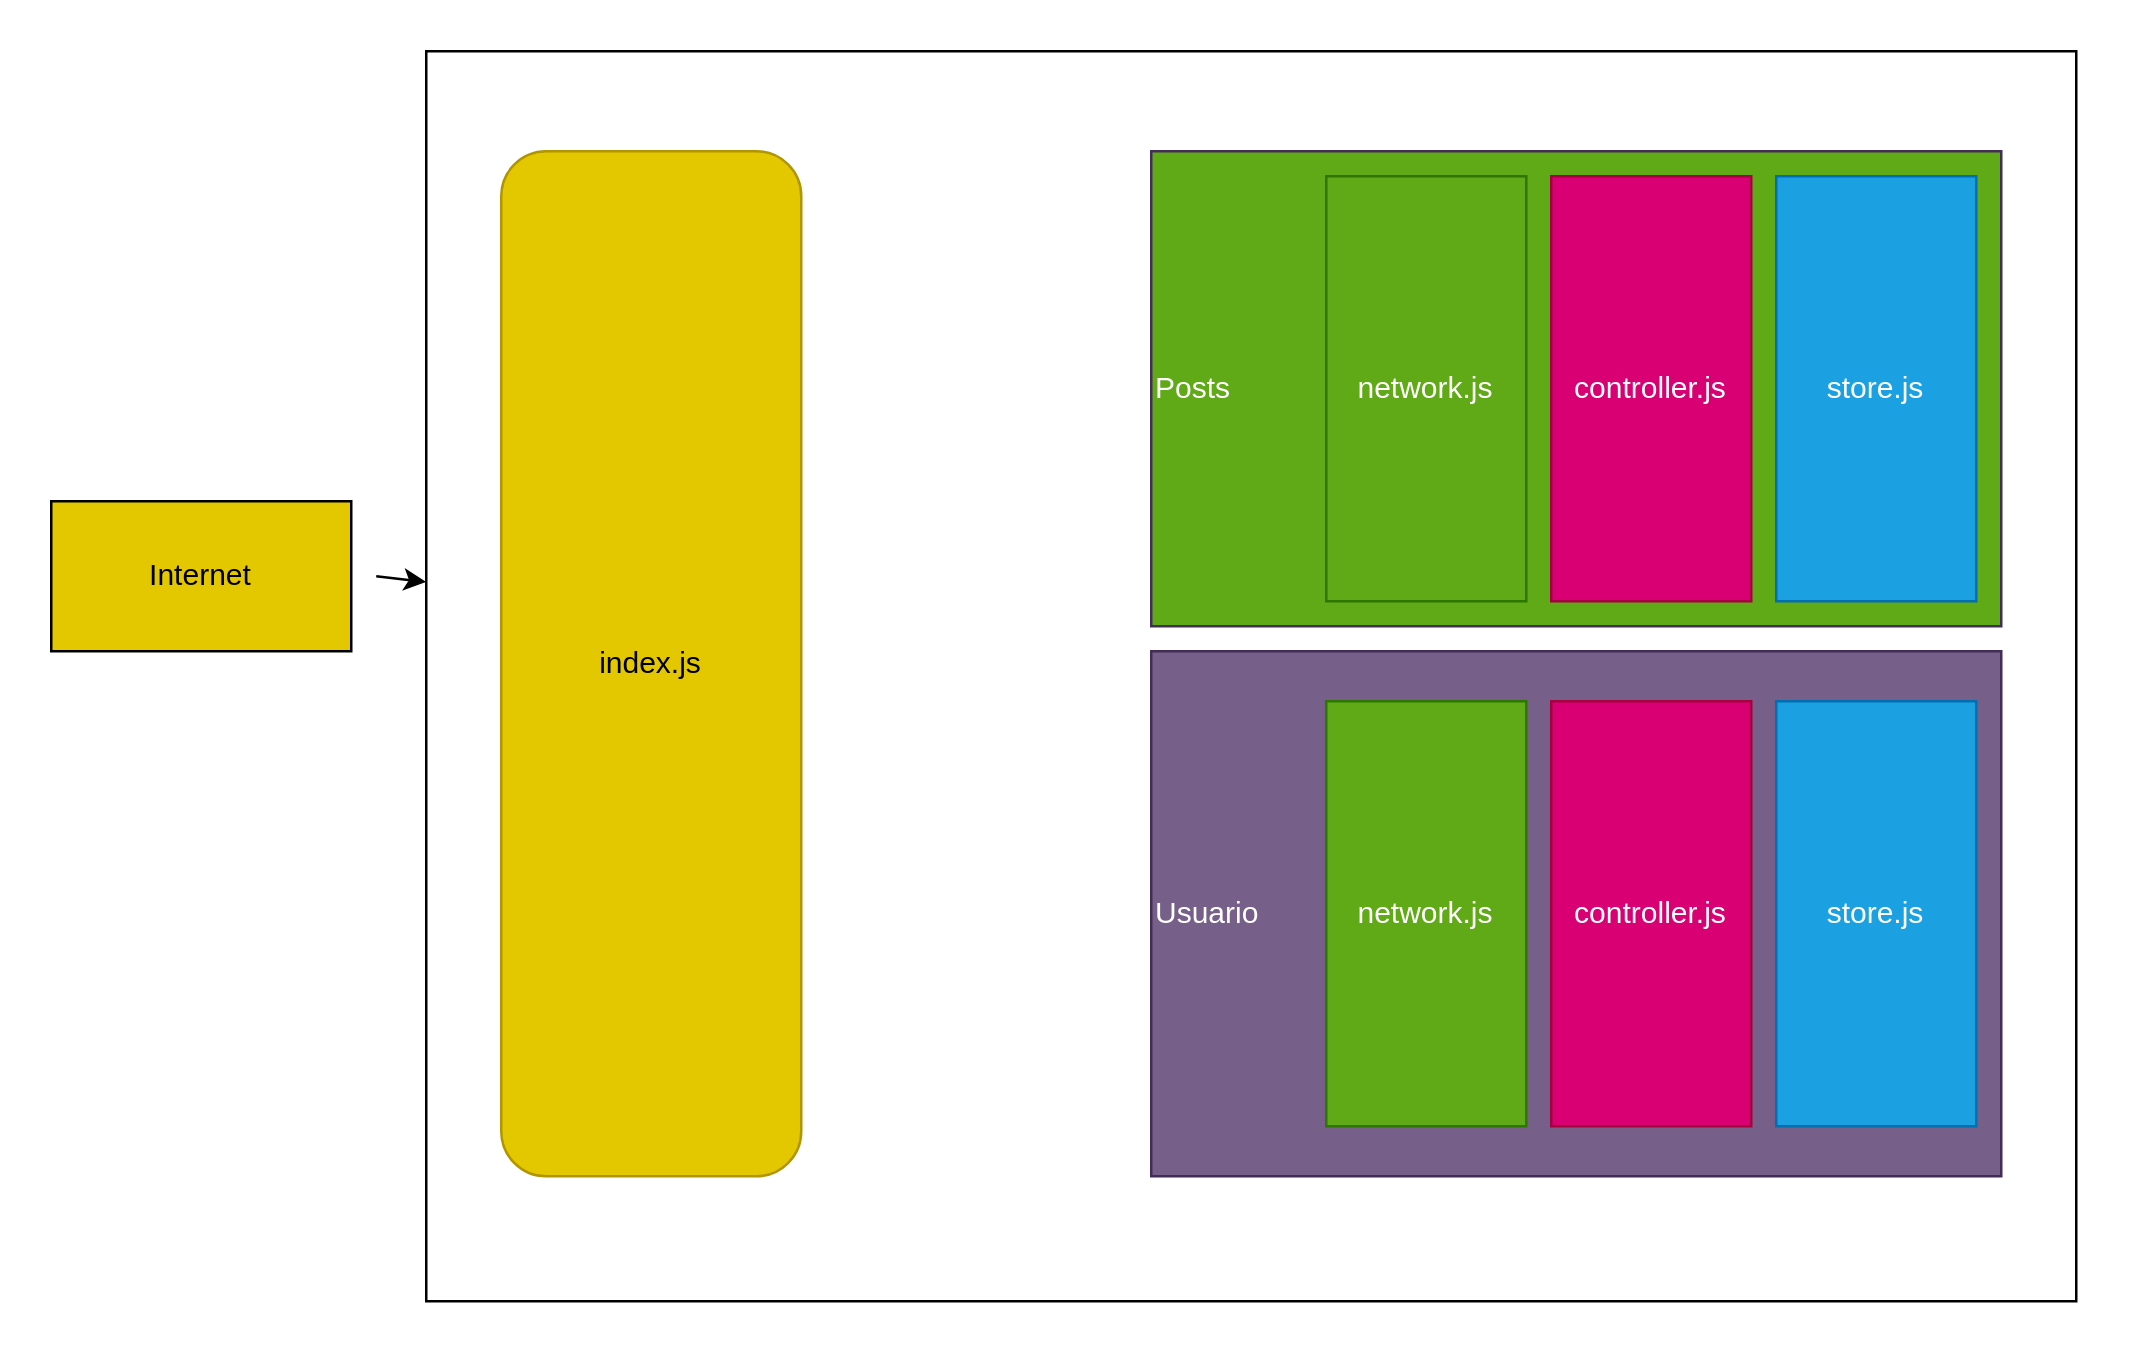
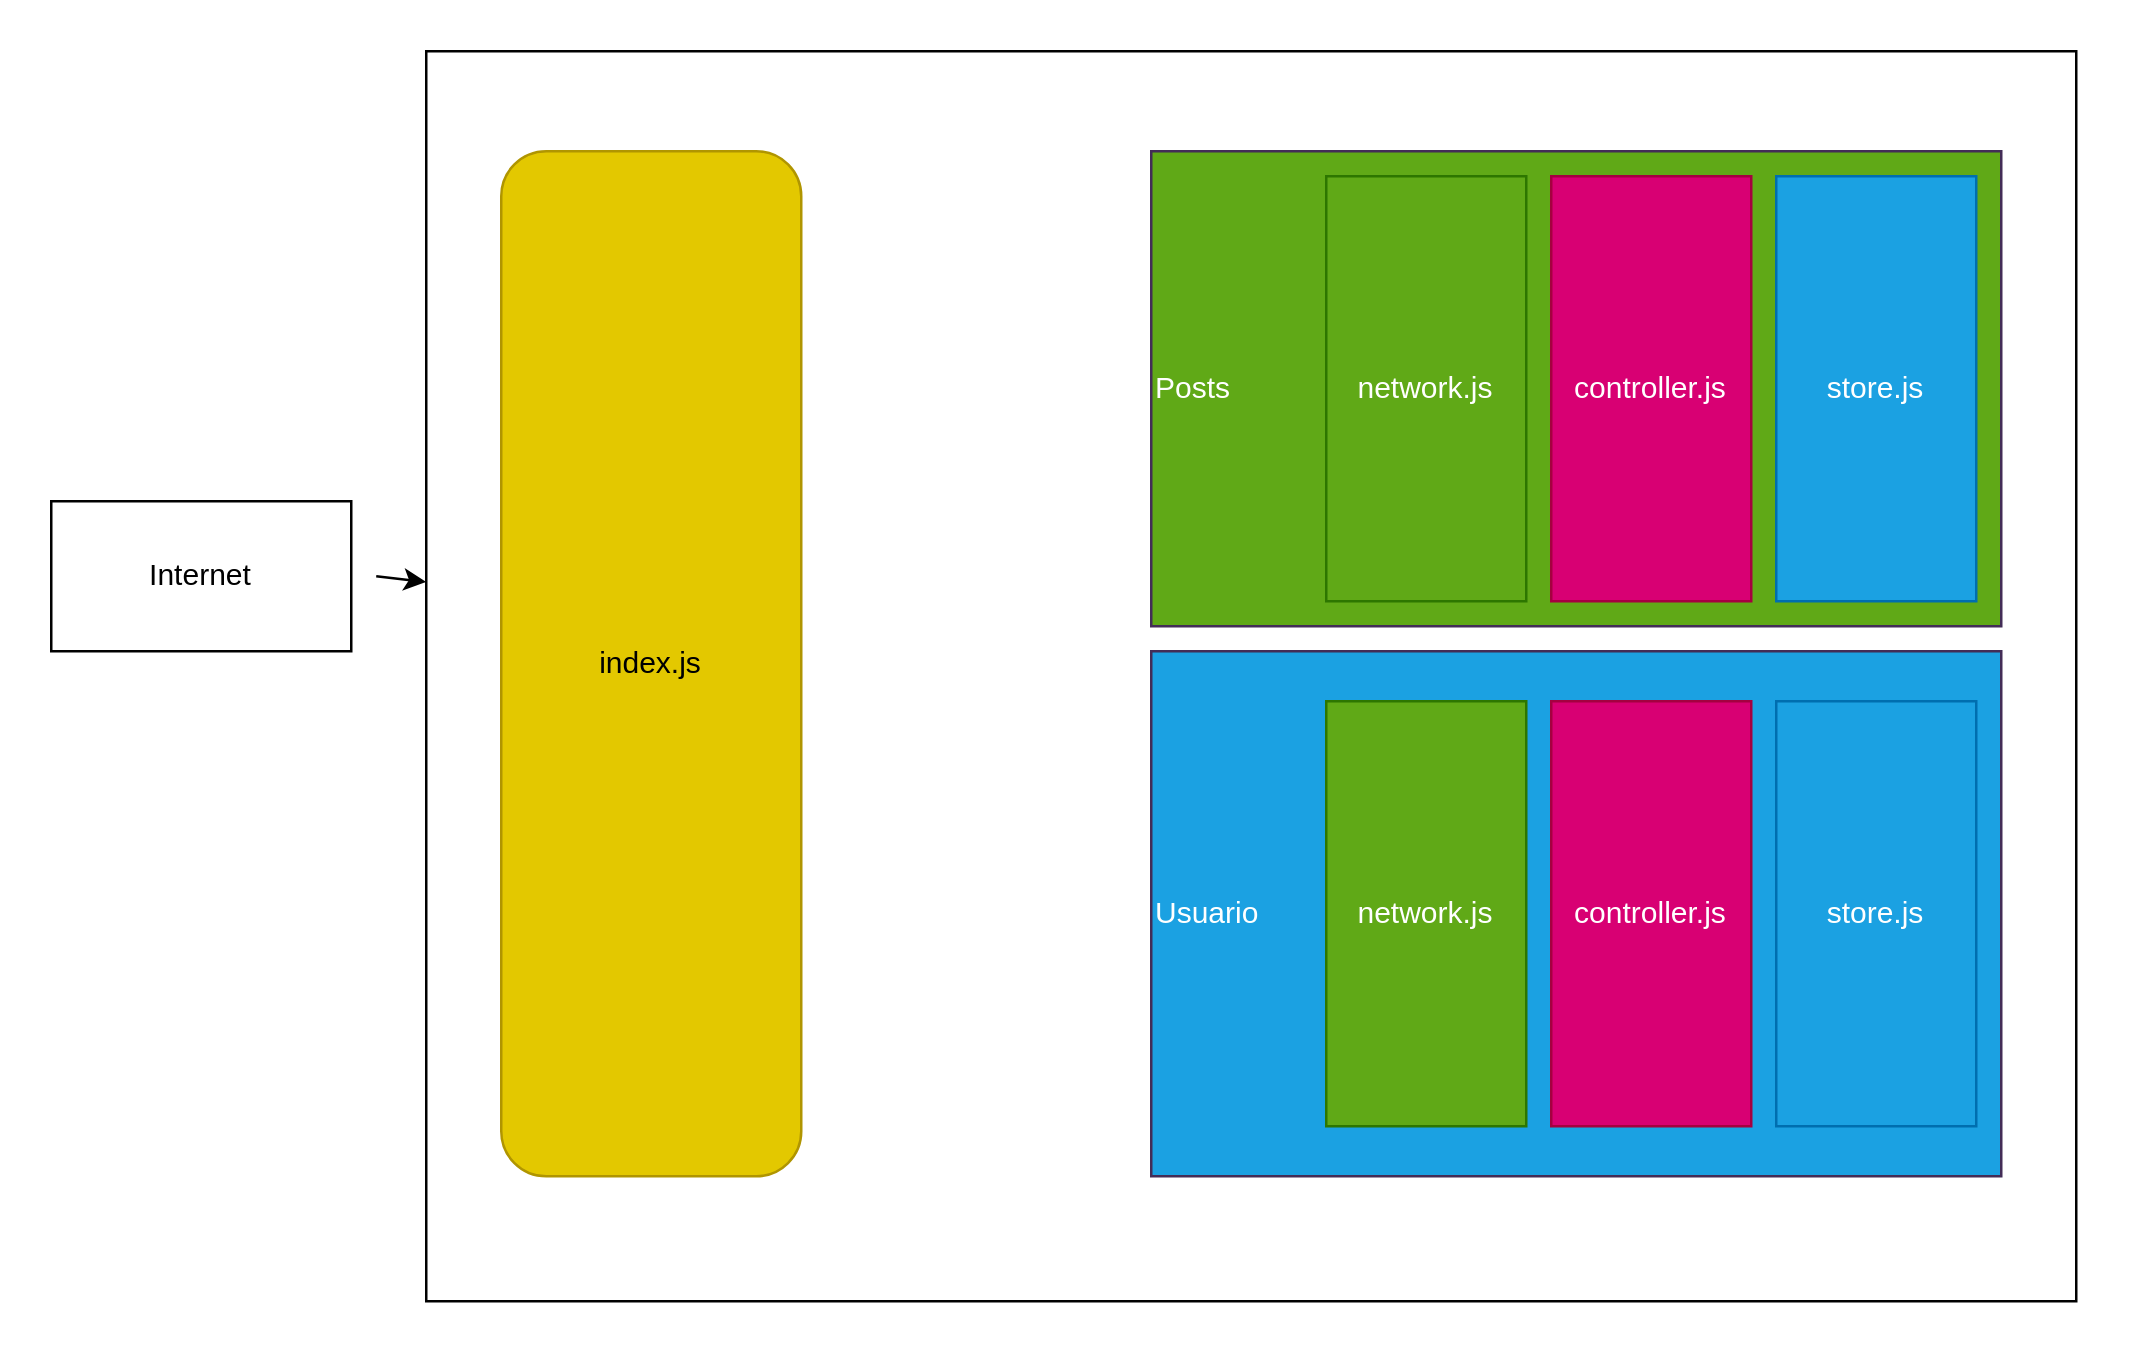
node "Internet": fillcolor #e3c800 -> #ffffff
node "Usuario": fillcolor #76608a -> #1ba1e2
